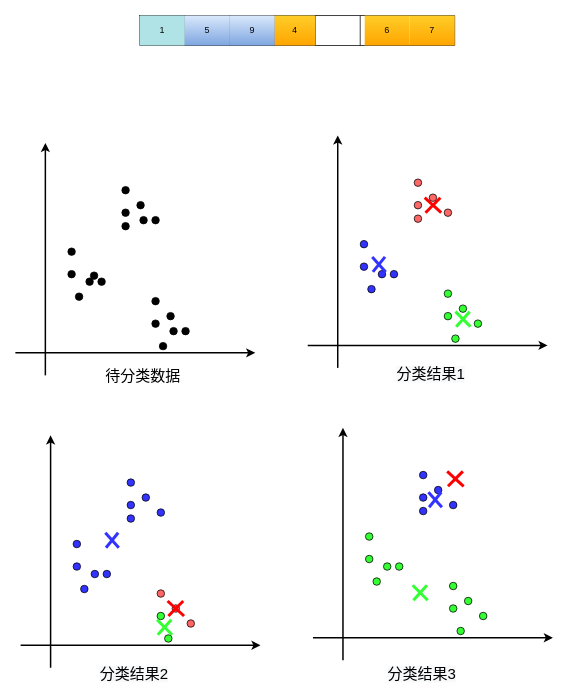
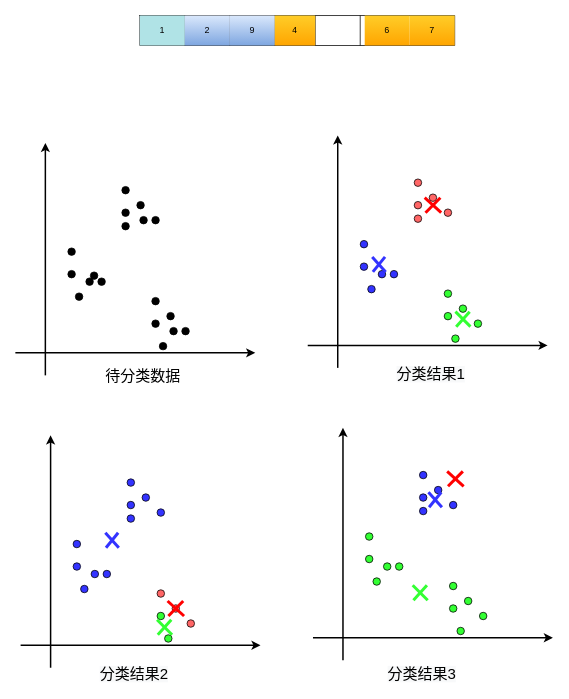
node "5": label "5" -> "2"
